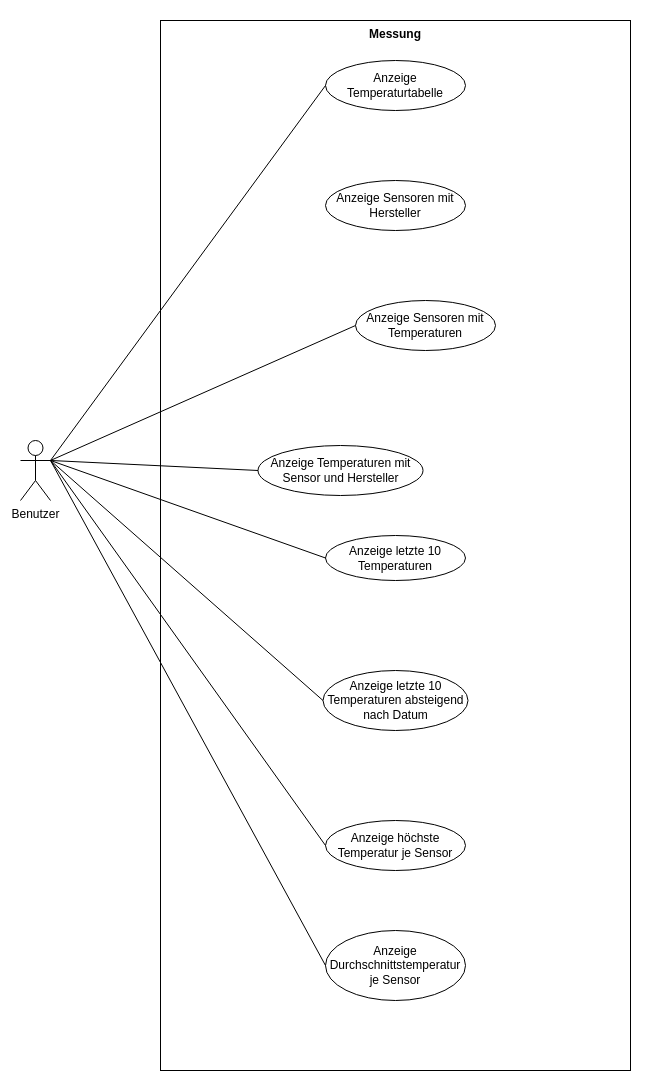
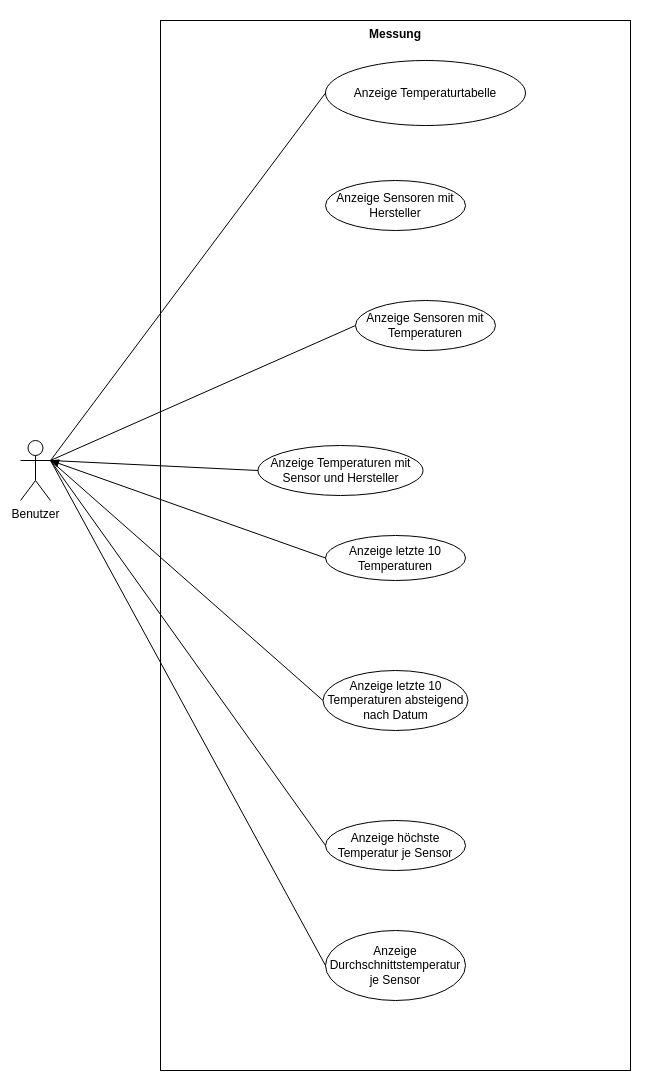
node "Anzeige Temperaturtabelle": size 140x50 -> 200x65
edge "Benutzer" -- "Anzeige letzte 10 Temperaturen": arrowhead none -> block
